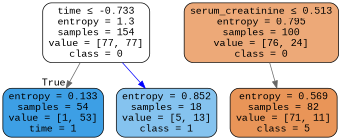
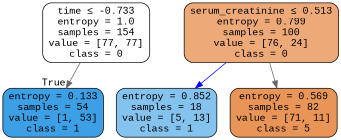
node "time ≤ -0.733": text "entropy = 1.3" -> "entropy = 1.0"
node "serum_creatinine ≤ 0.513": text "entropy = 0.795" -> "entropy = 0.799"
edge "time ≤ -0.733" -> "entropy = 0.852": now "serum_creatinine ≤ 0.513" -> "entropy = 0.852"
node "entropy = 0.133": text "time = 1" -> "class = 1"
